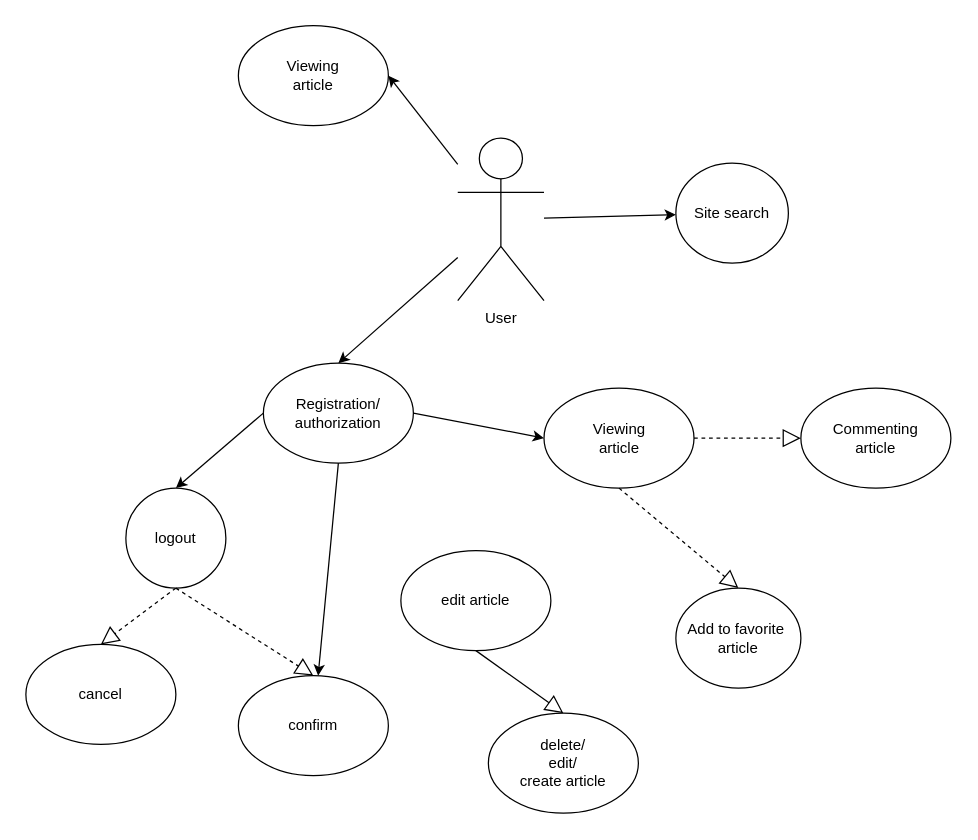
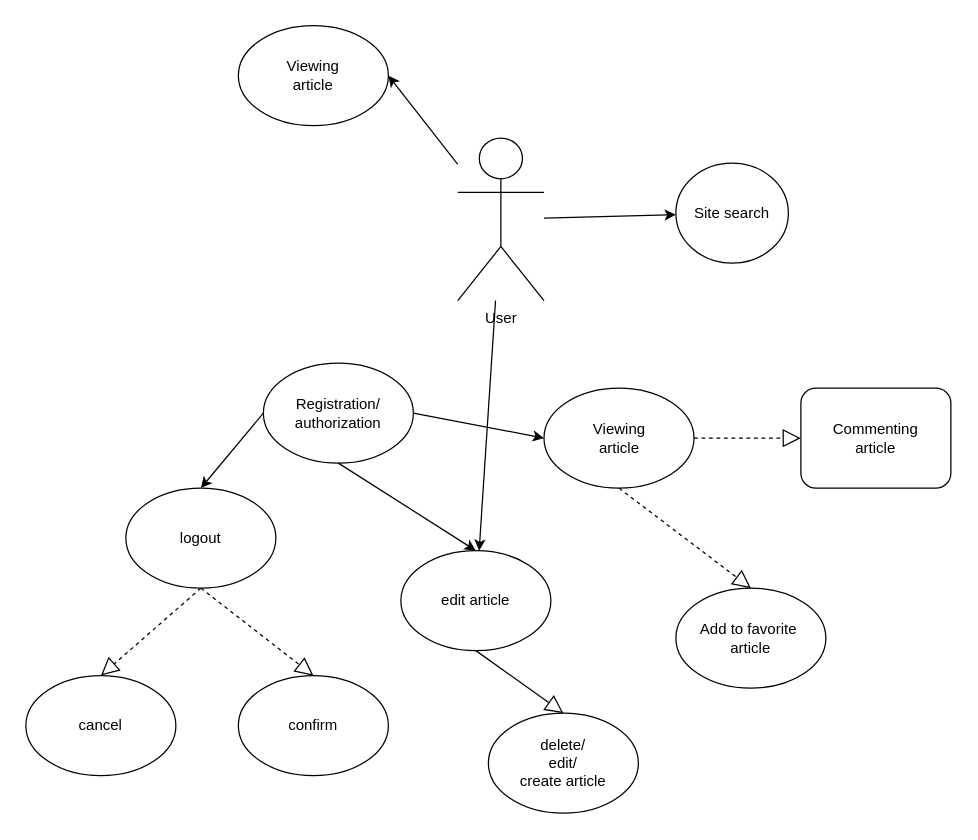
edge "User" -> "Registration/ authorization": now "User" -> "edit article"
node "Commenting article": shape ellipse -> rounded rectangle
node "logout": size 100x100 -> 150x100
edge "Registration/ authorization" -> "confirm": now "Registration/ authorization" -> "edit article"
node "Add to favorite article": size 125x100 -> 150x100
node "cancel": moved (101, 694) -> (101, 726)
